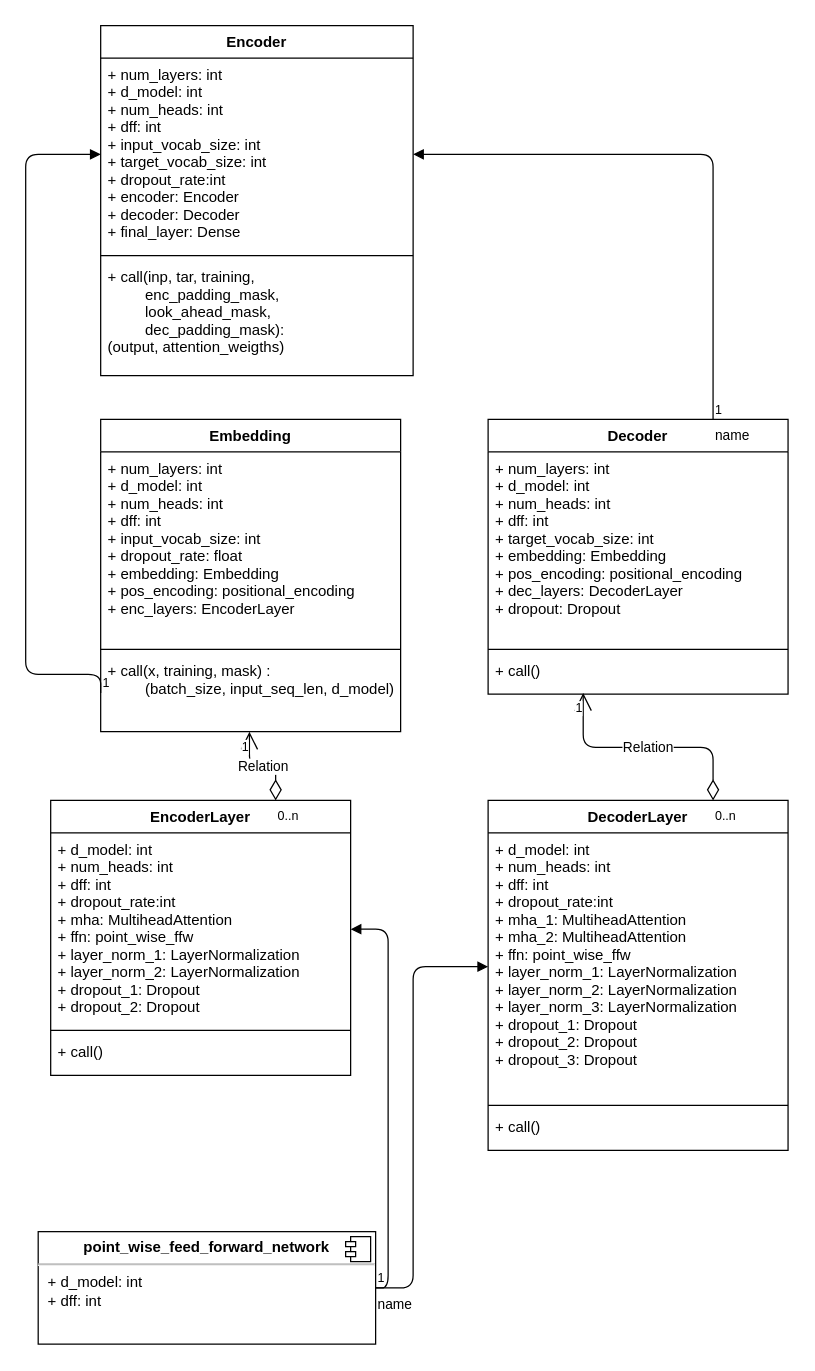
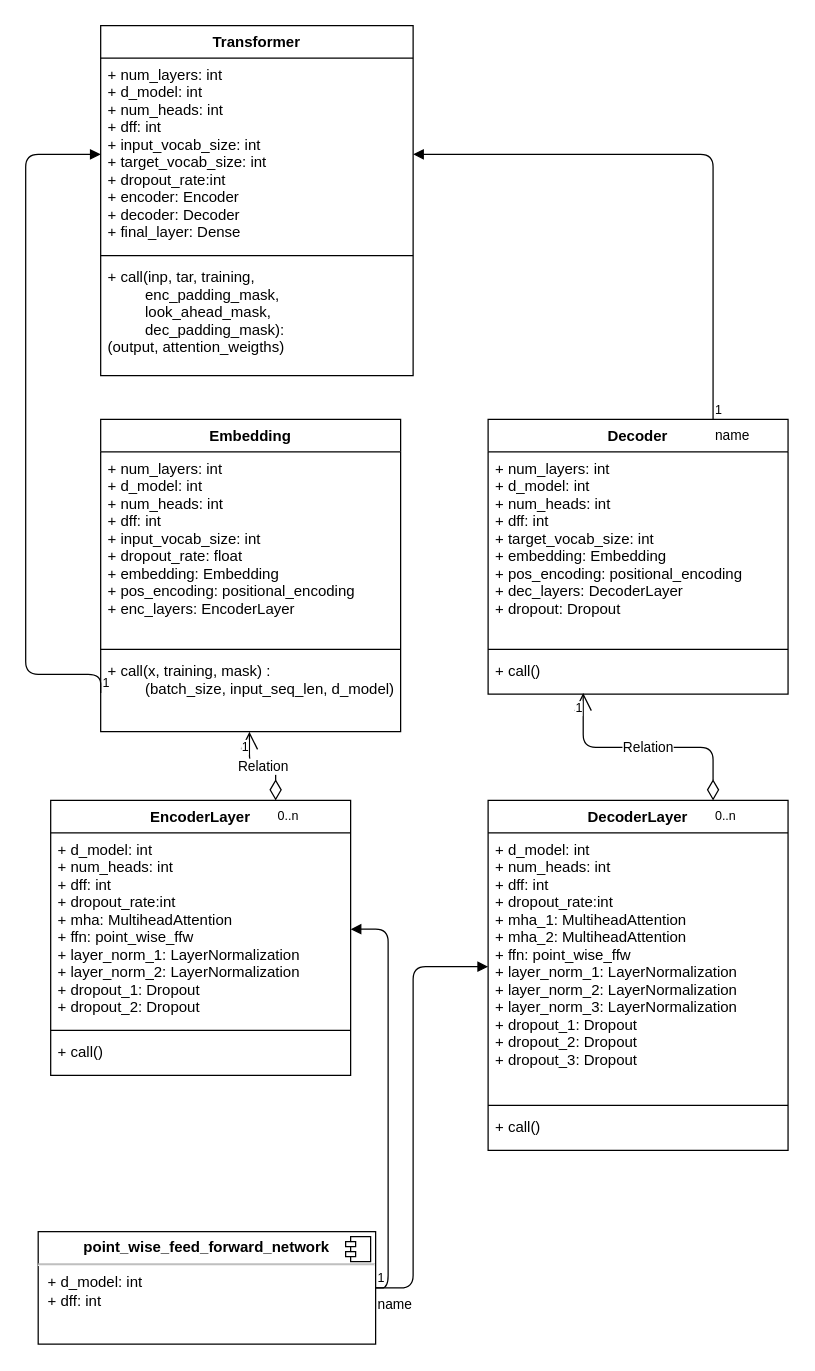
node "Encoder": label "Encoder" -> "Transformer"
